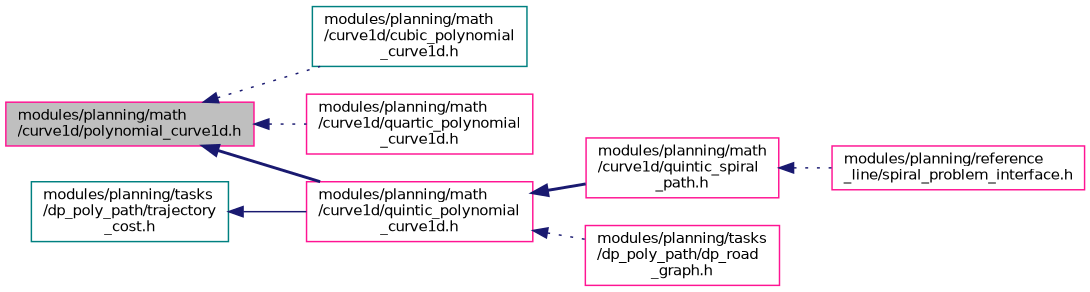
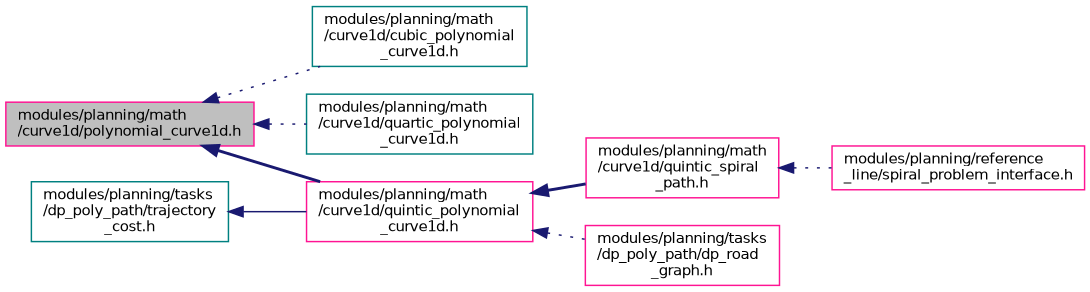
node "modules/planning/math /curve1d/quartic_polynomial _curve1d.h": color deeppink -> teal
